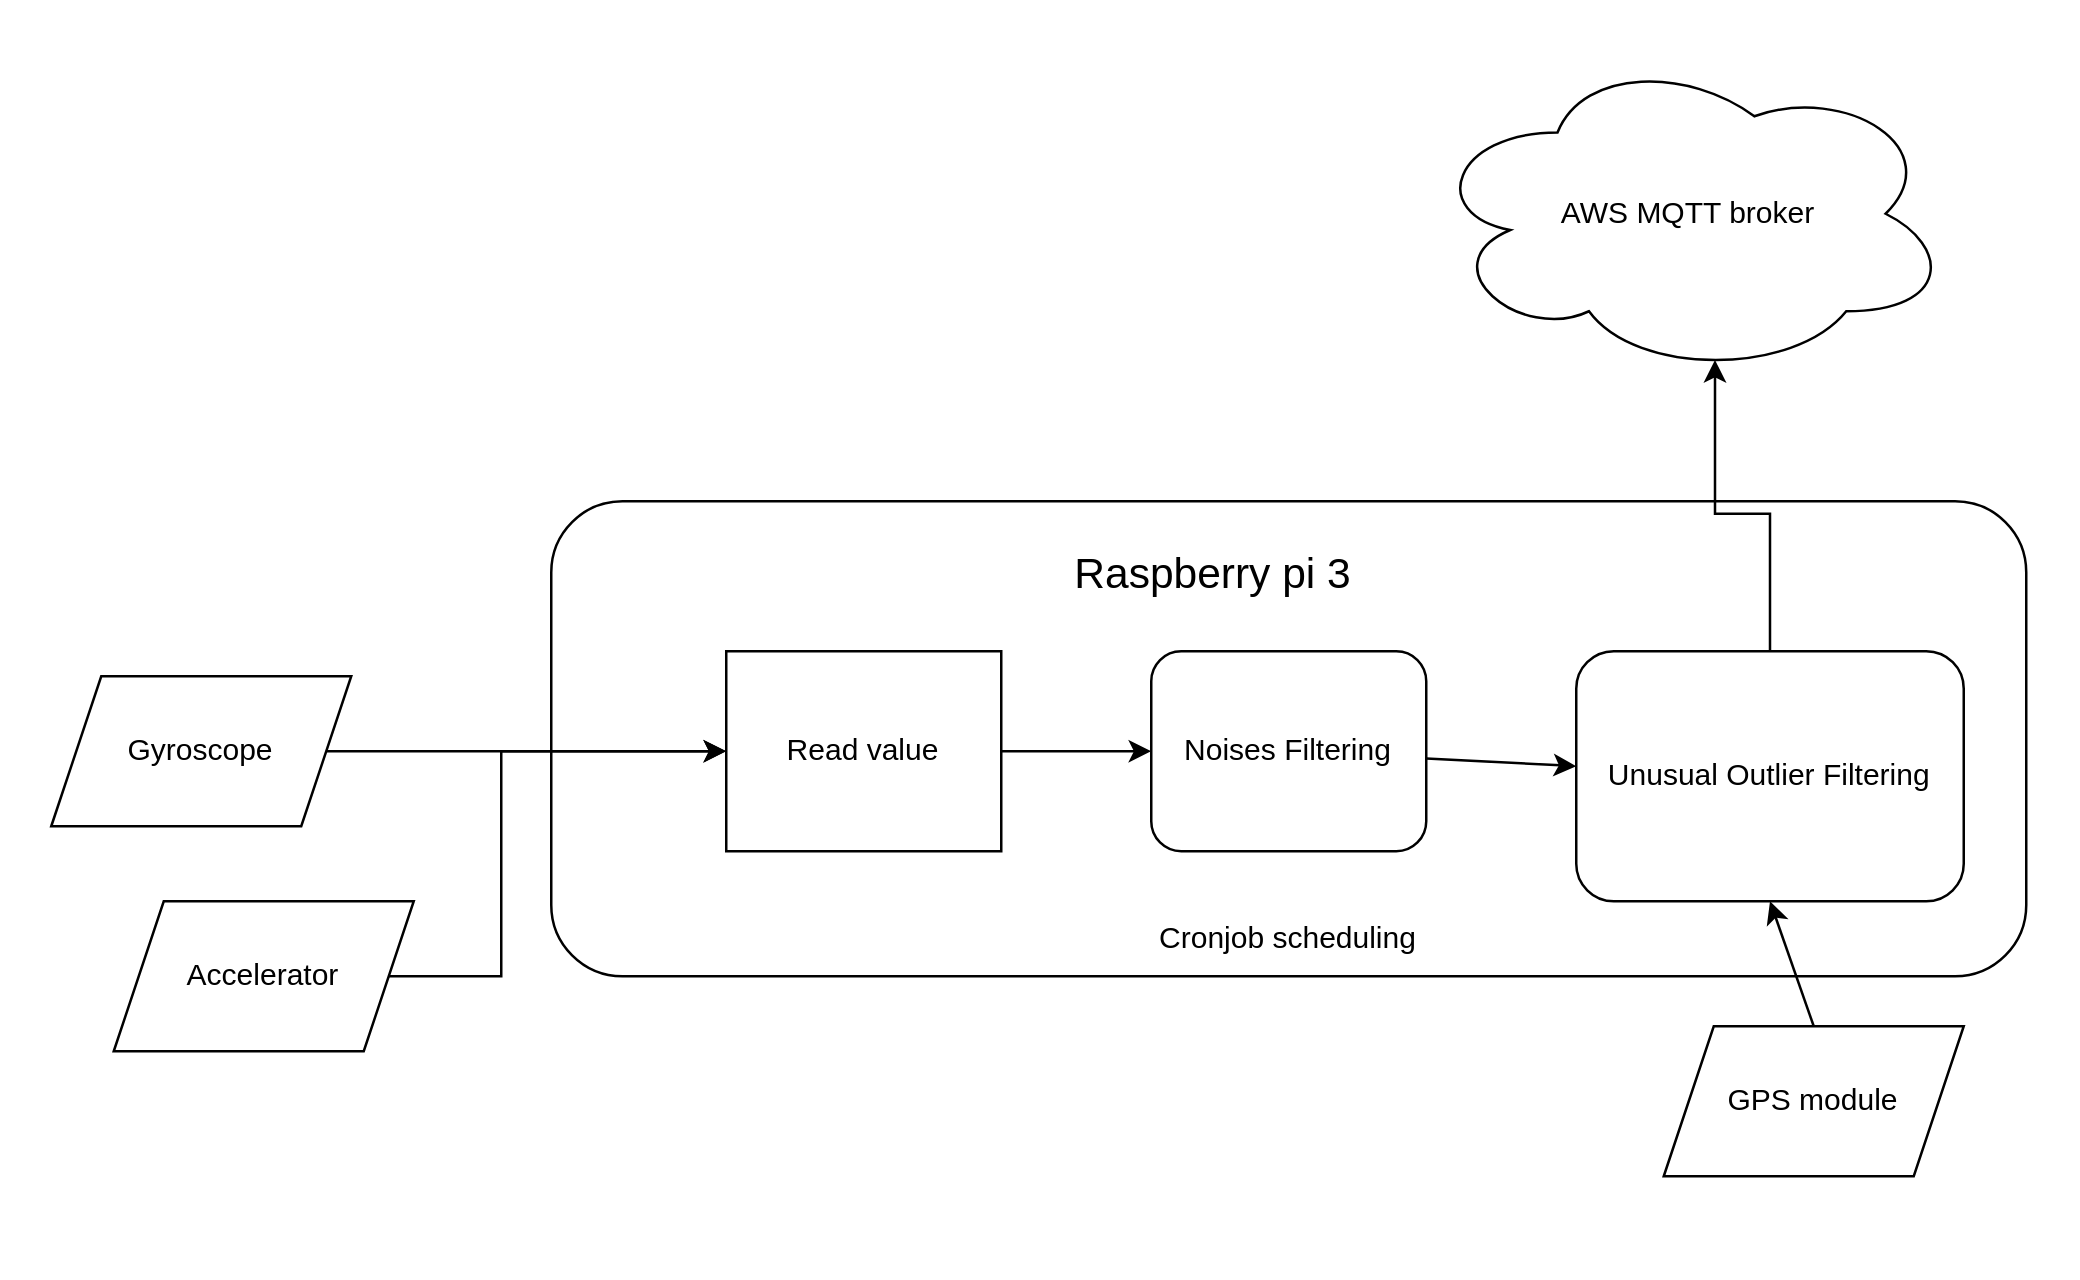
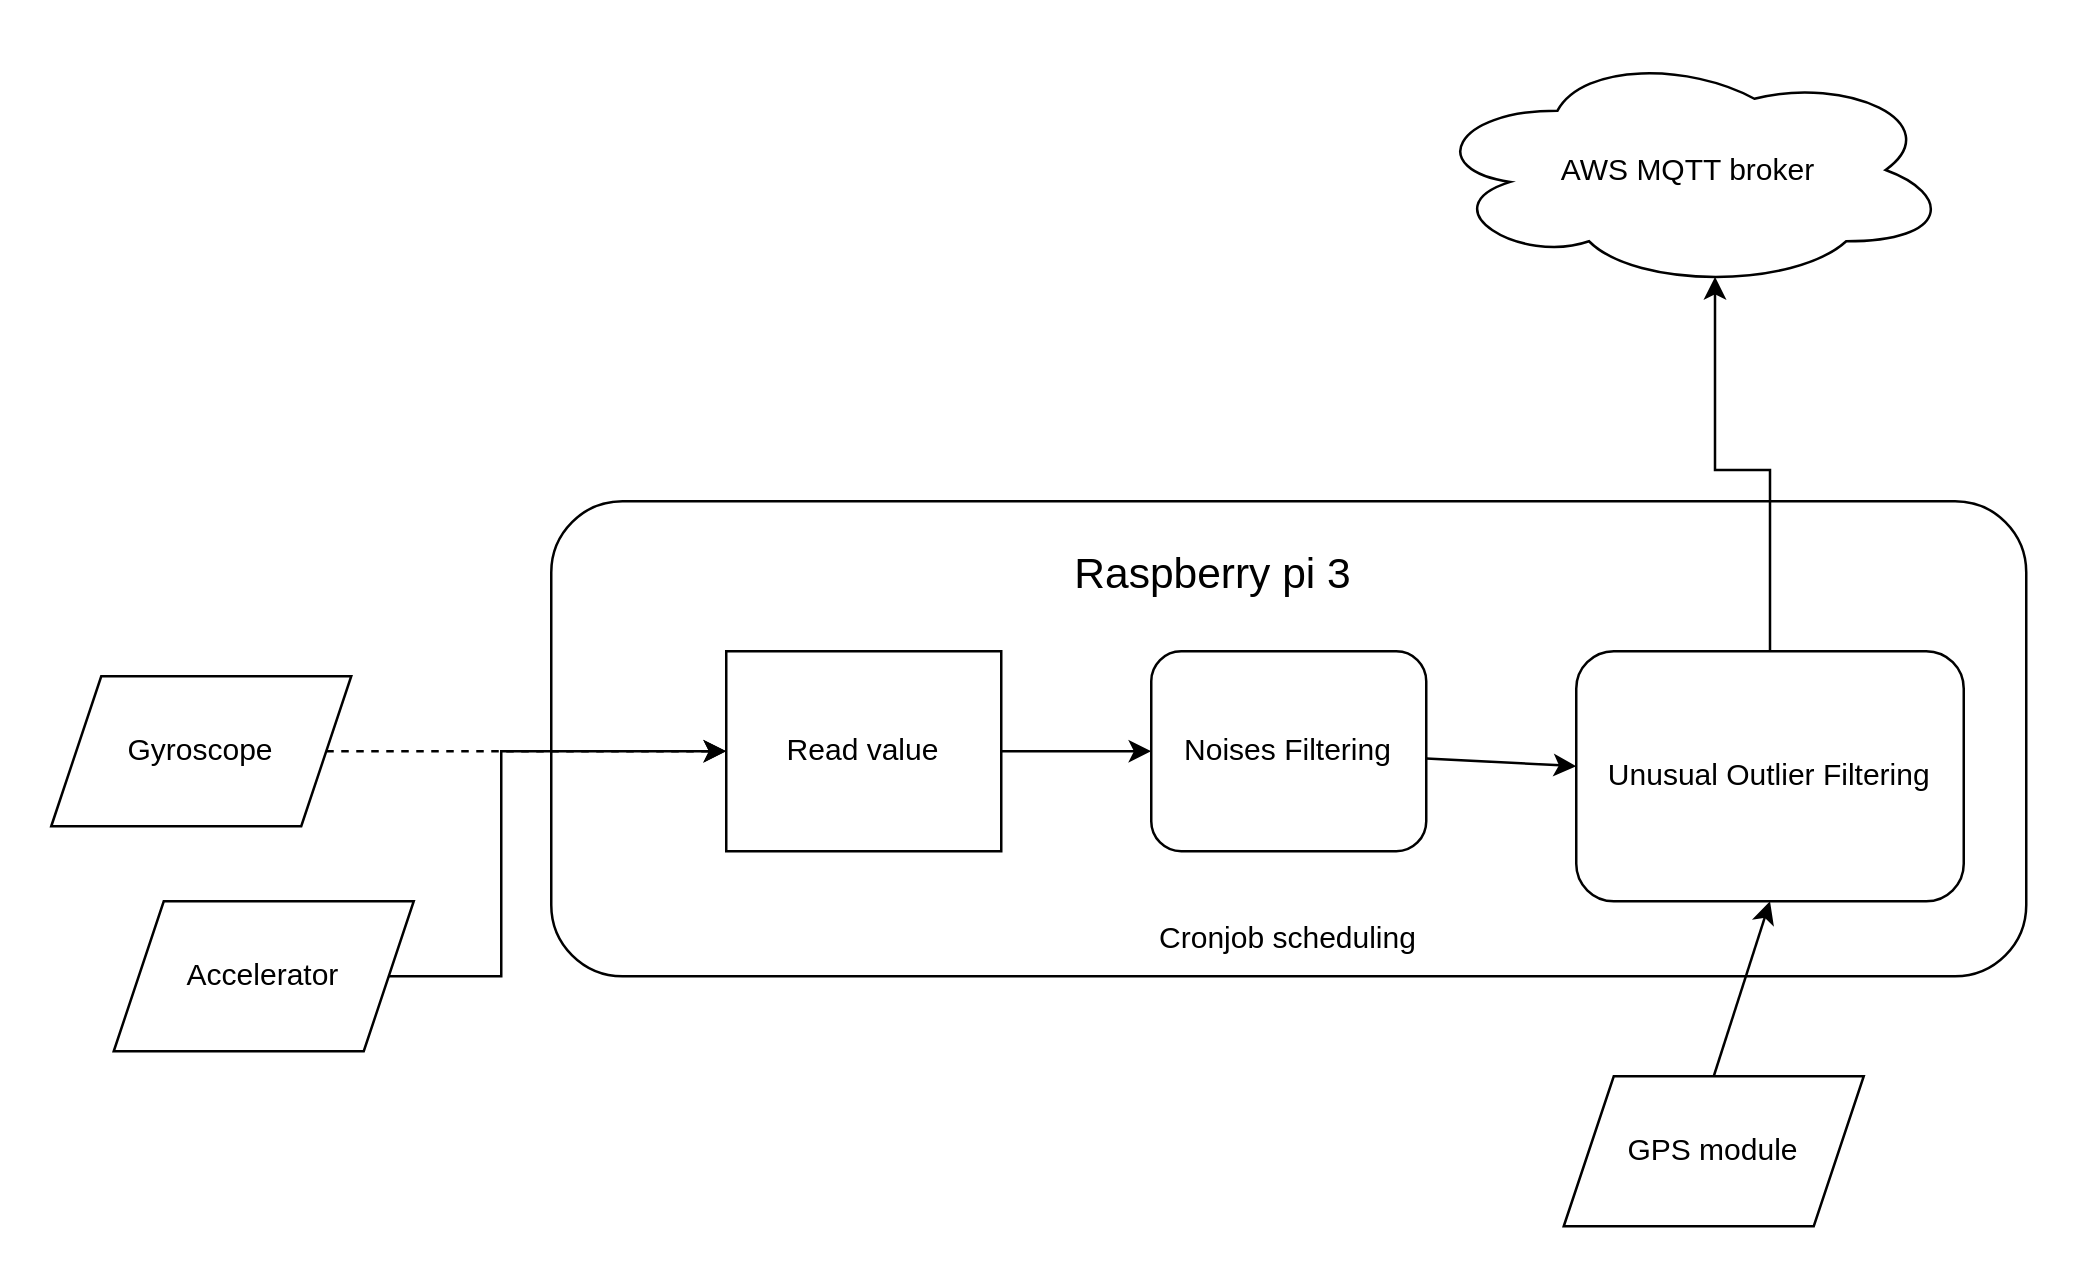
node "AWS MQTT broker": size 525x325 -> 525x238
edge "Gyroscope" -> "Read value": style solid -> dashed
node "GPS module": moved (1814, 1101) -> (1714, 1151)
